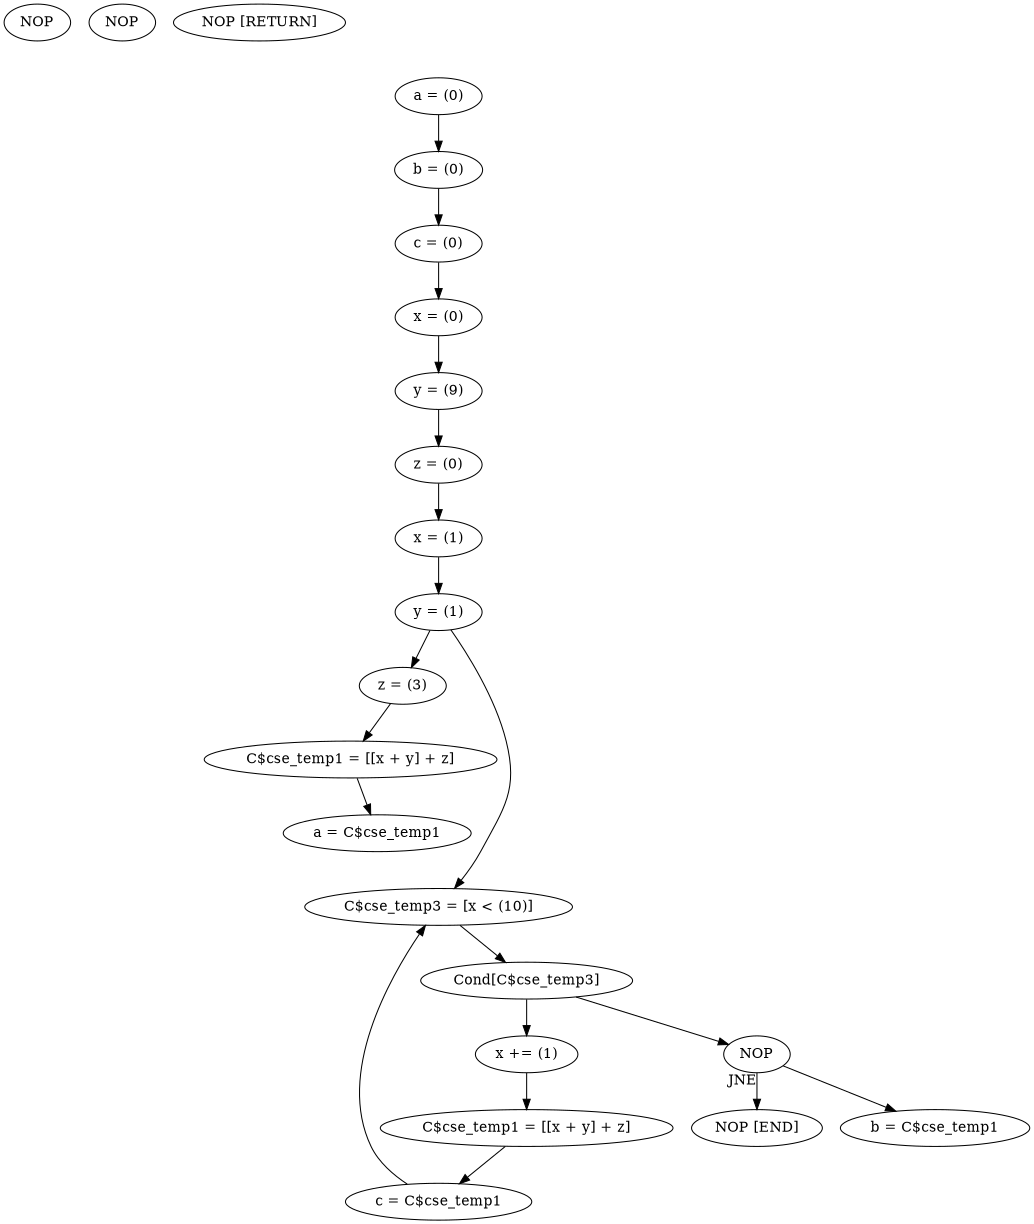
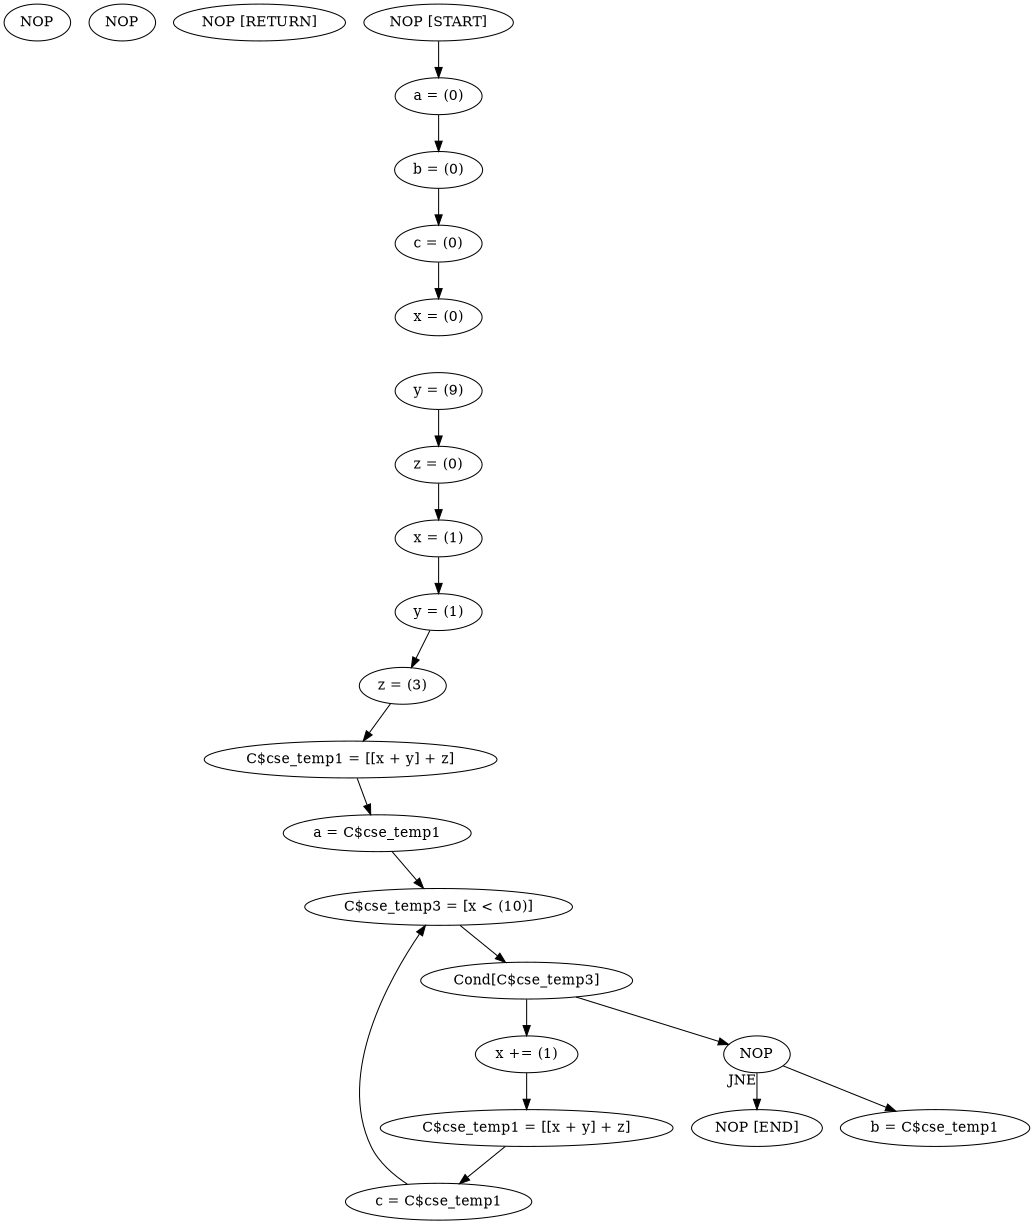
node "NOP [START]": added
edge "x = (0)" -> "y = (9)": removed
edge "y = (1)" -> "C$cse_temp3 = [x < (10)]": now "a = C$cse_temp1" -> "C$cse_temp3 = [x < (10)]"
